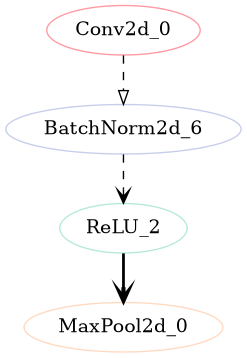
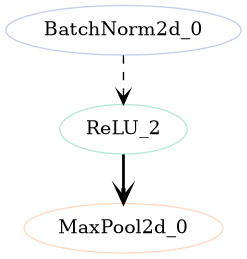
node "Conv2d_0": removed
node "BatchNorm2d_6": label "BatchNorm2d_6" -> "BatchNorm2d_0"
